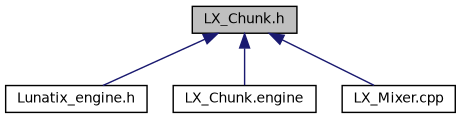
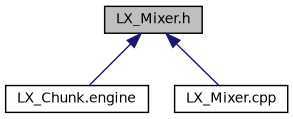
node "LX_Chunk.h": label "LX_Chunk.h" -> "LX_Mixer.h"
node "Lunatix_engine.h": removed
